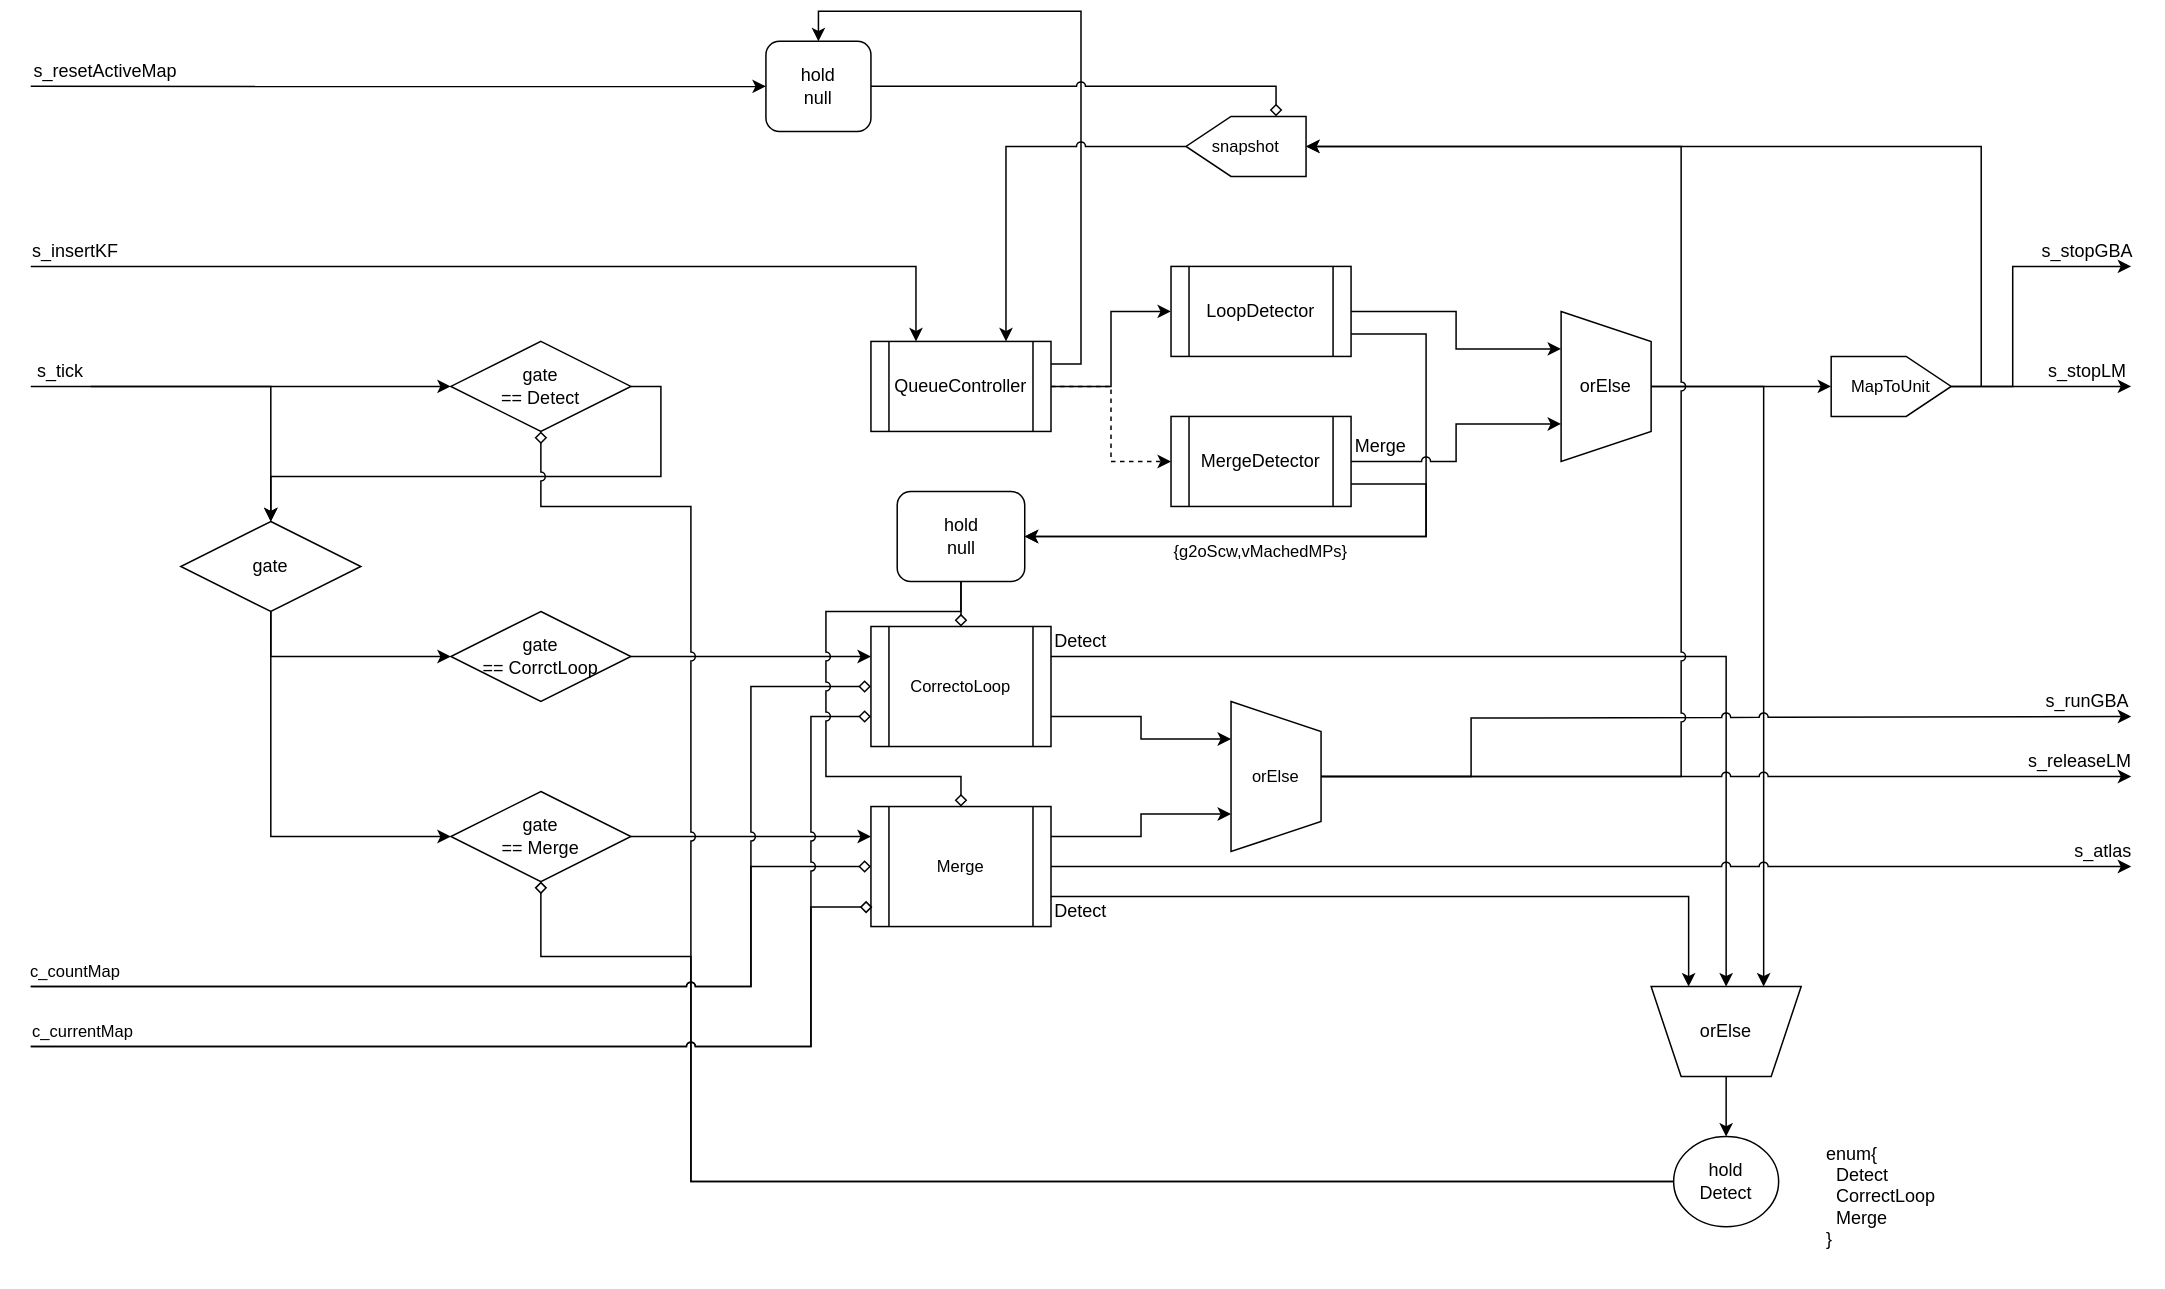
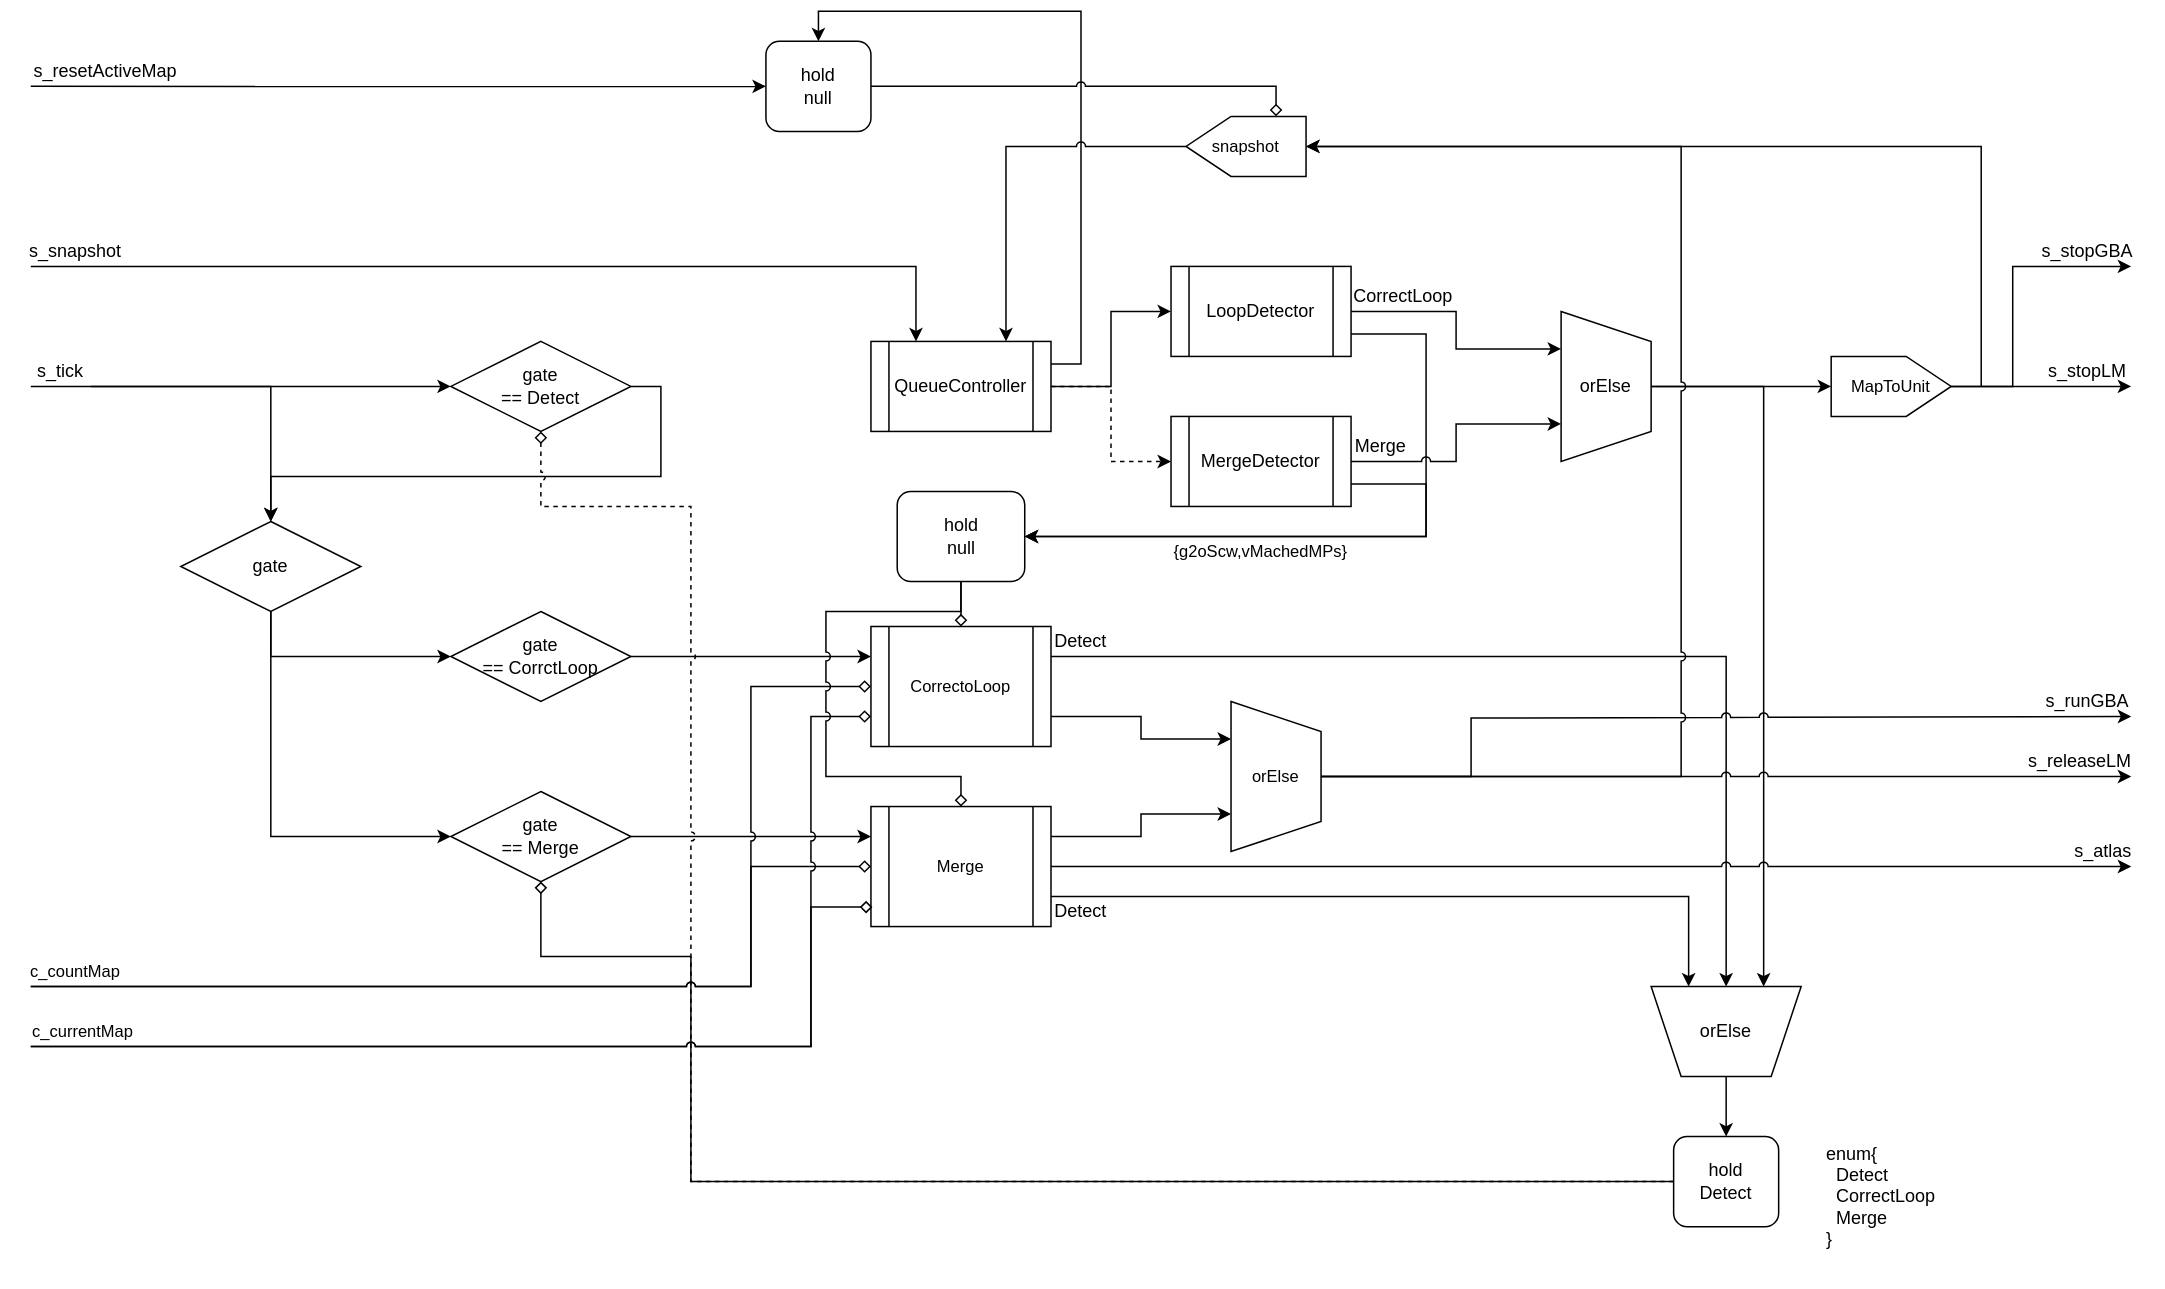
node "s_insertKF": label "s_insertKF" -> "s_snapshot"
node "CorrectLoop": added
edge "hold Detect" -> "gate == Detect": style solid -> dashed
node "hold Detect": shape ellipse -> rounded rectangle
